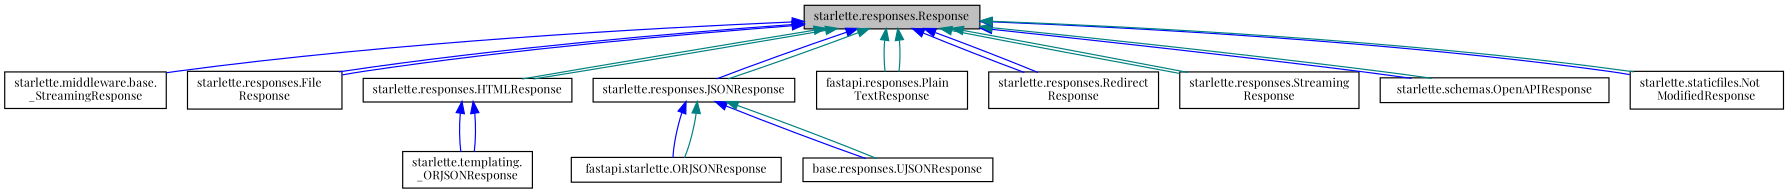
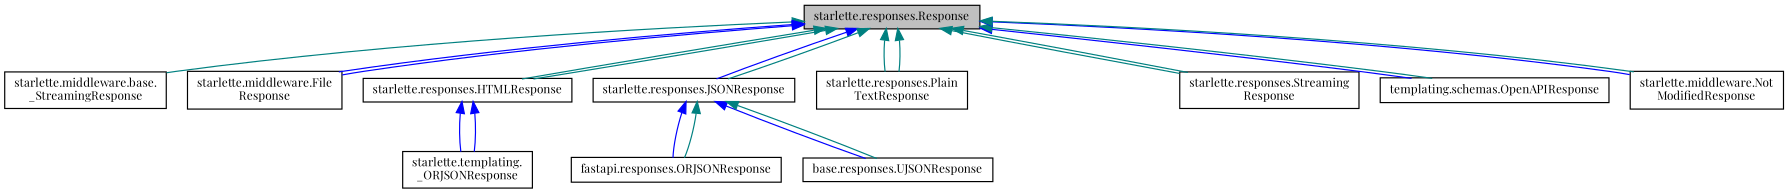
edge "starlette.middleware.base. _StreamingResponse" -> "starlette.responses.Response": color blue -> teal
node "starlette.responses.File Response": label "starlette.responses.File Response" -> "starlette.middleware.File Response"
node "fastapi.responses.Plain TextResponse": label "fastapi.responses.Plain TextResponse" -> "starlette.responses.Plain TextResponse"
node "starlette.responses.Redirect Response": removed
node "starlette.schemas.OpenAPIResponse": label "starlette.schemas.OpenAPIResponse" -> "templating.schemas.OpenAPIResponse"
node "starlette.staticfiles.Not ModifiedResponse": label "starlette.staticfiles.Not ModifiedResponse" -> "starlette.middleware.Not ModifiedResponse"
node "fastapi.starlette.ORJSONResponse": label "fastapi.starlette.ORJSONResponse" -> "fastapi.responses.ORJSONResponse"
